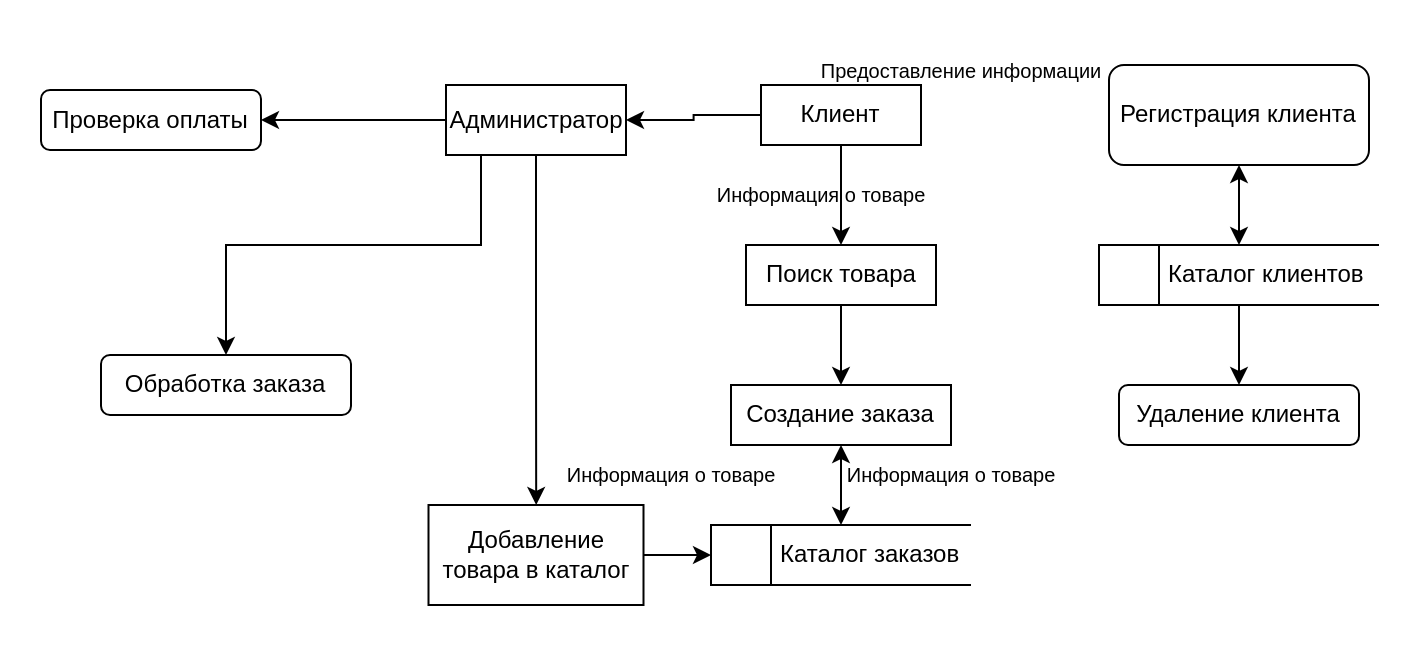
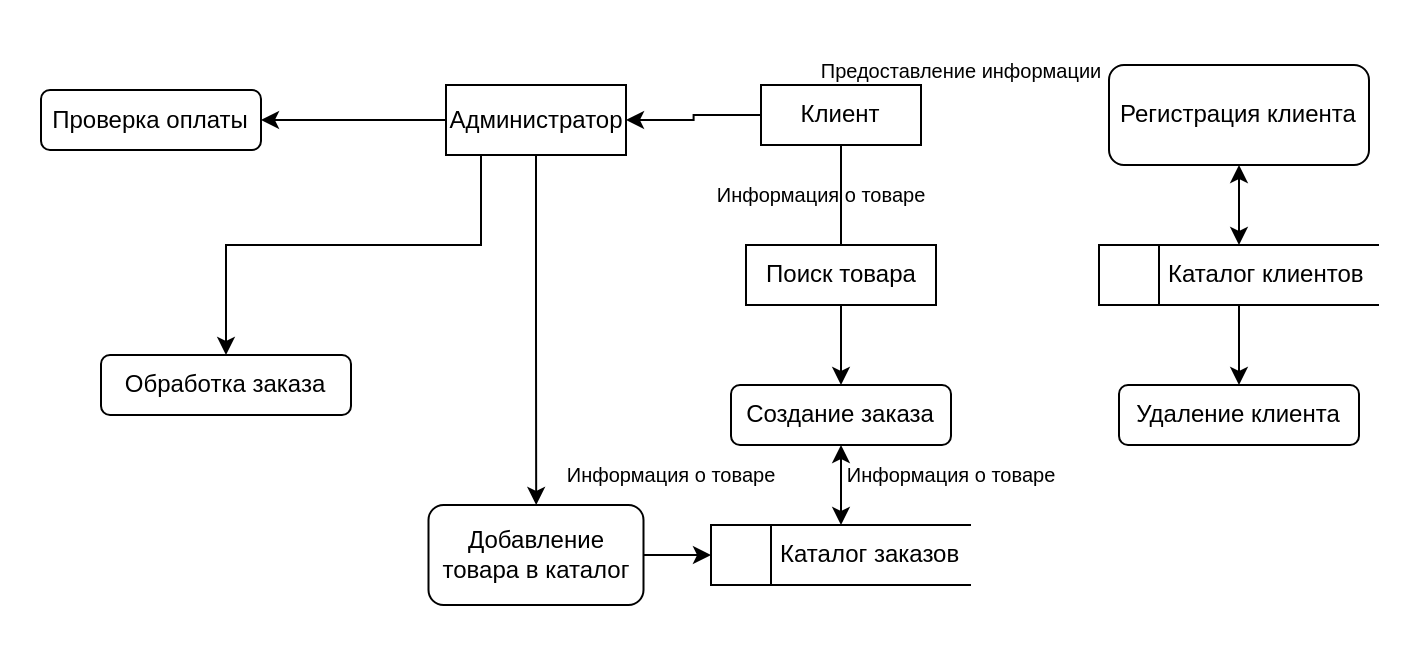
edge "Клиент" -> "Поиск товара": arrowhead classic -> none
node "Создание заказа": shape rectangle -> rounded rectangle
node "Добавление товара в каталог": shape rectangle -> rounded rectangle
